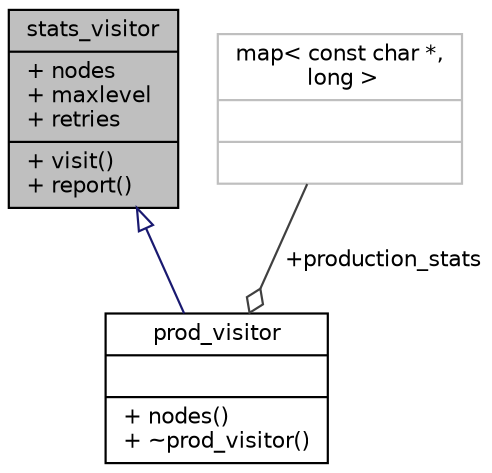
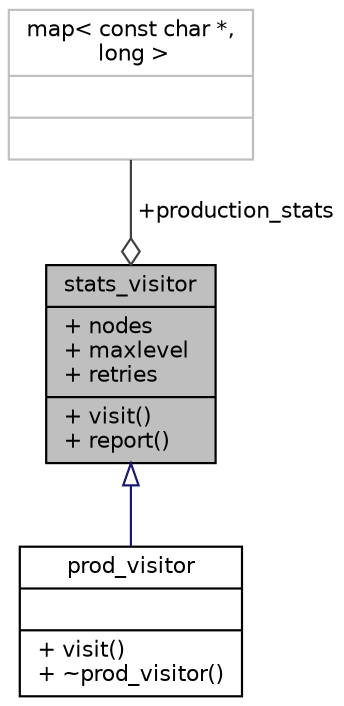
edge "map< const char *," -> "prod_visitor": now "map< const char *," -> "stats_visitor"
node "prod_visitor": text "+ nodes()" -> "+ visit()"
